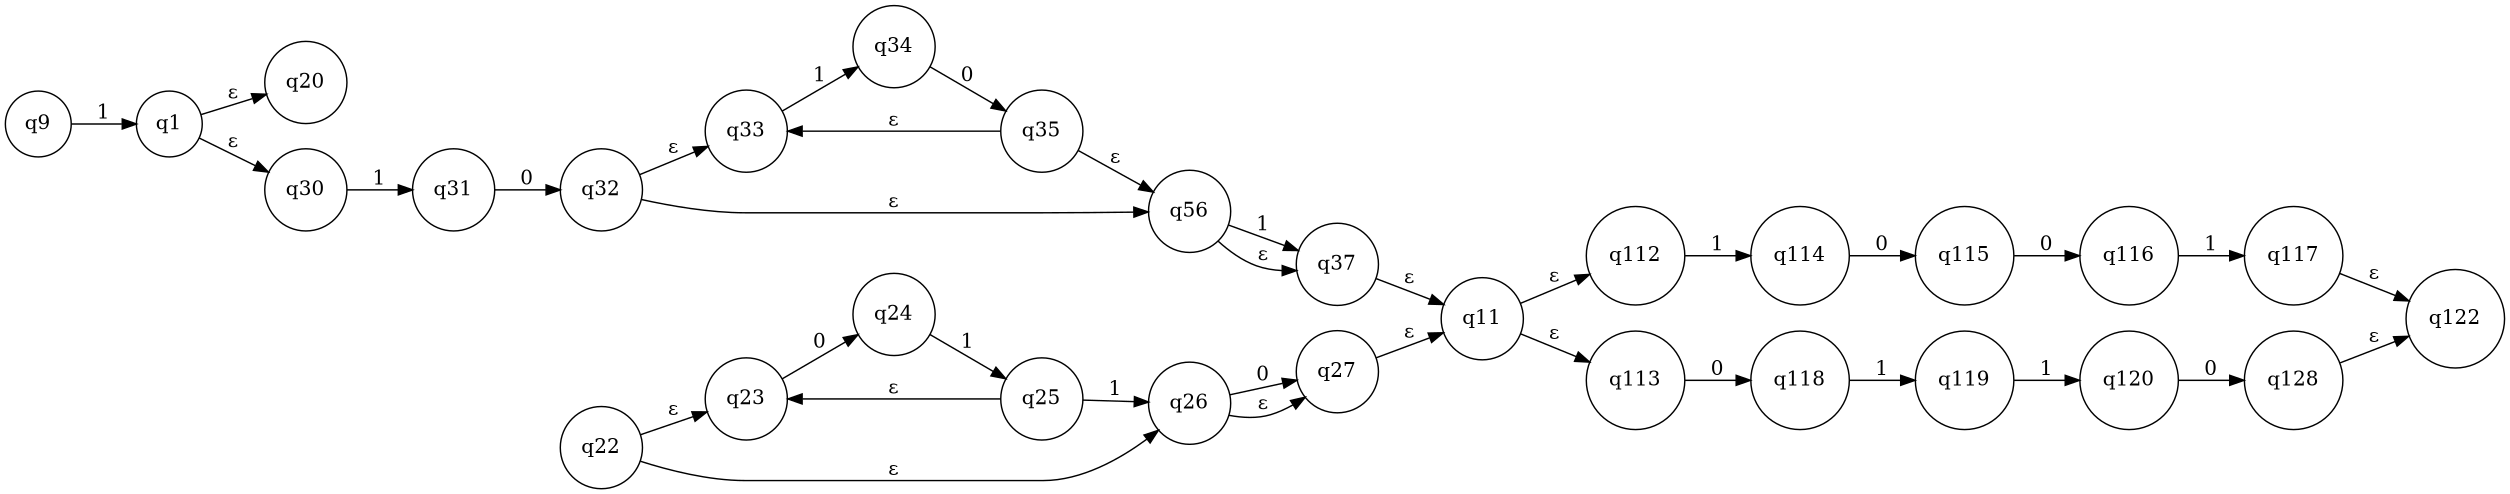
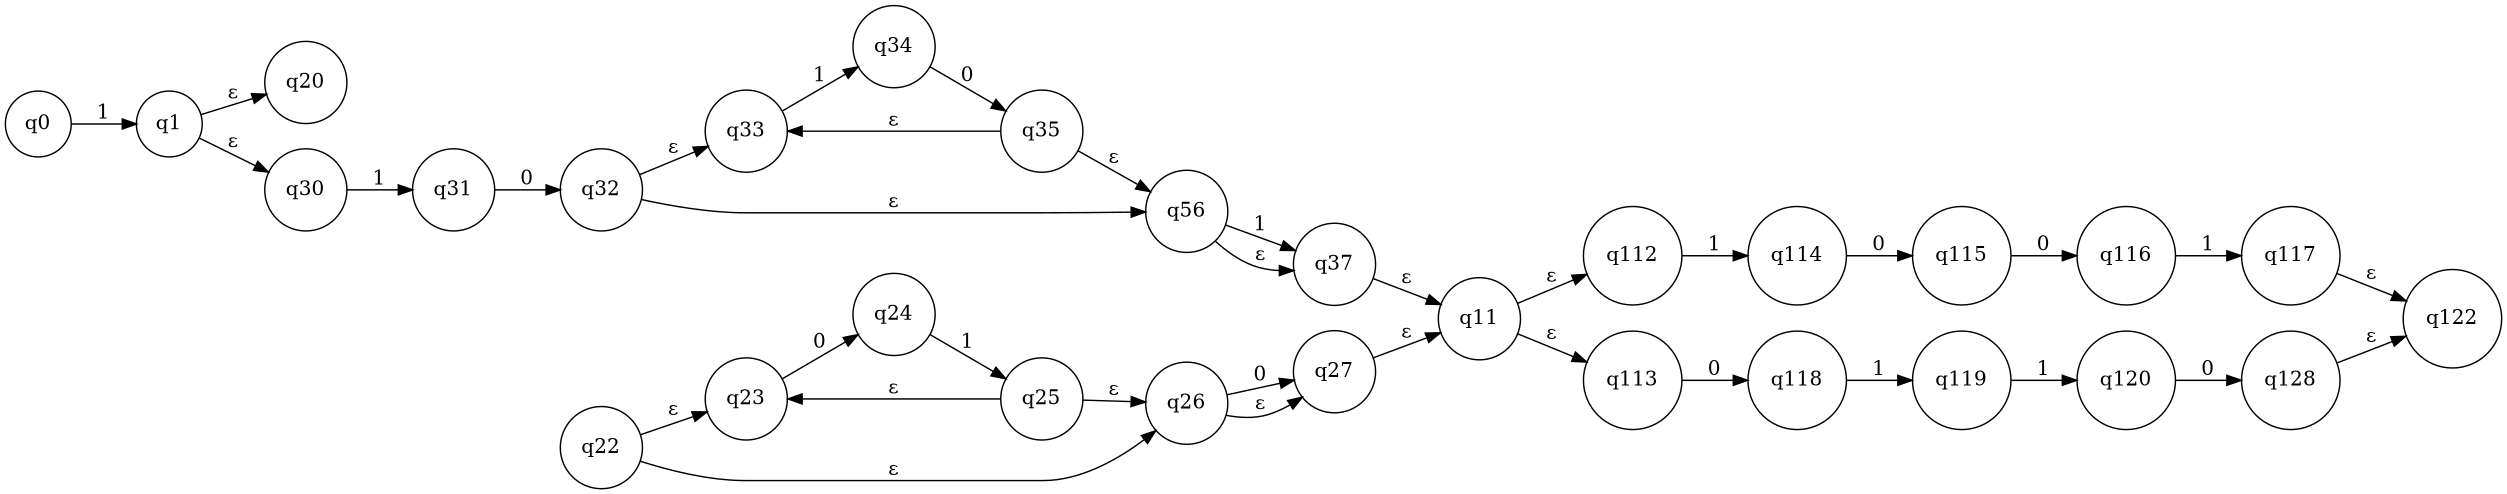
node "q9": label "q9" -> "q0"
edge "q25" -> "q26": label "1" -> "ɛ"
